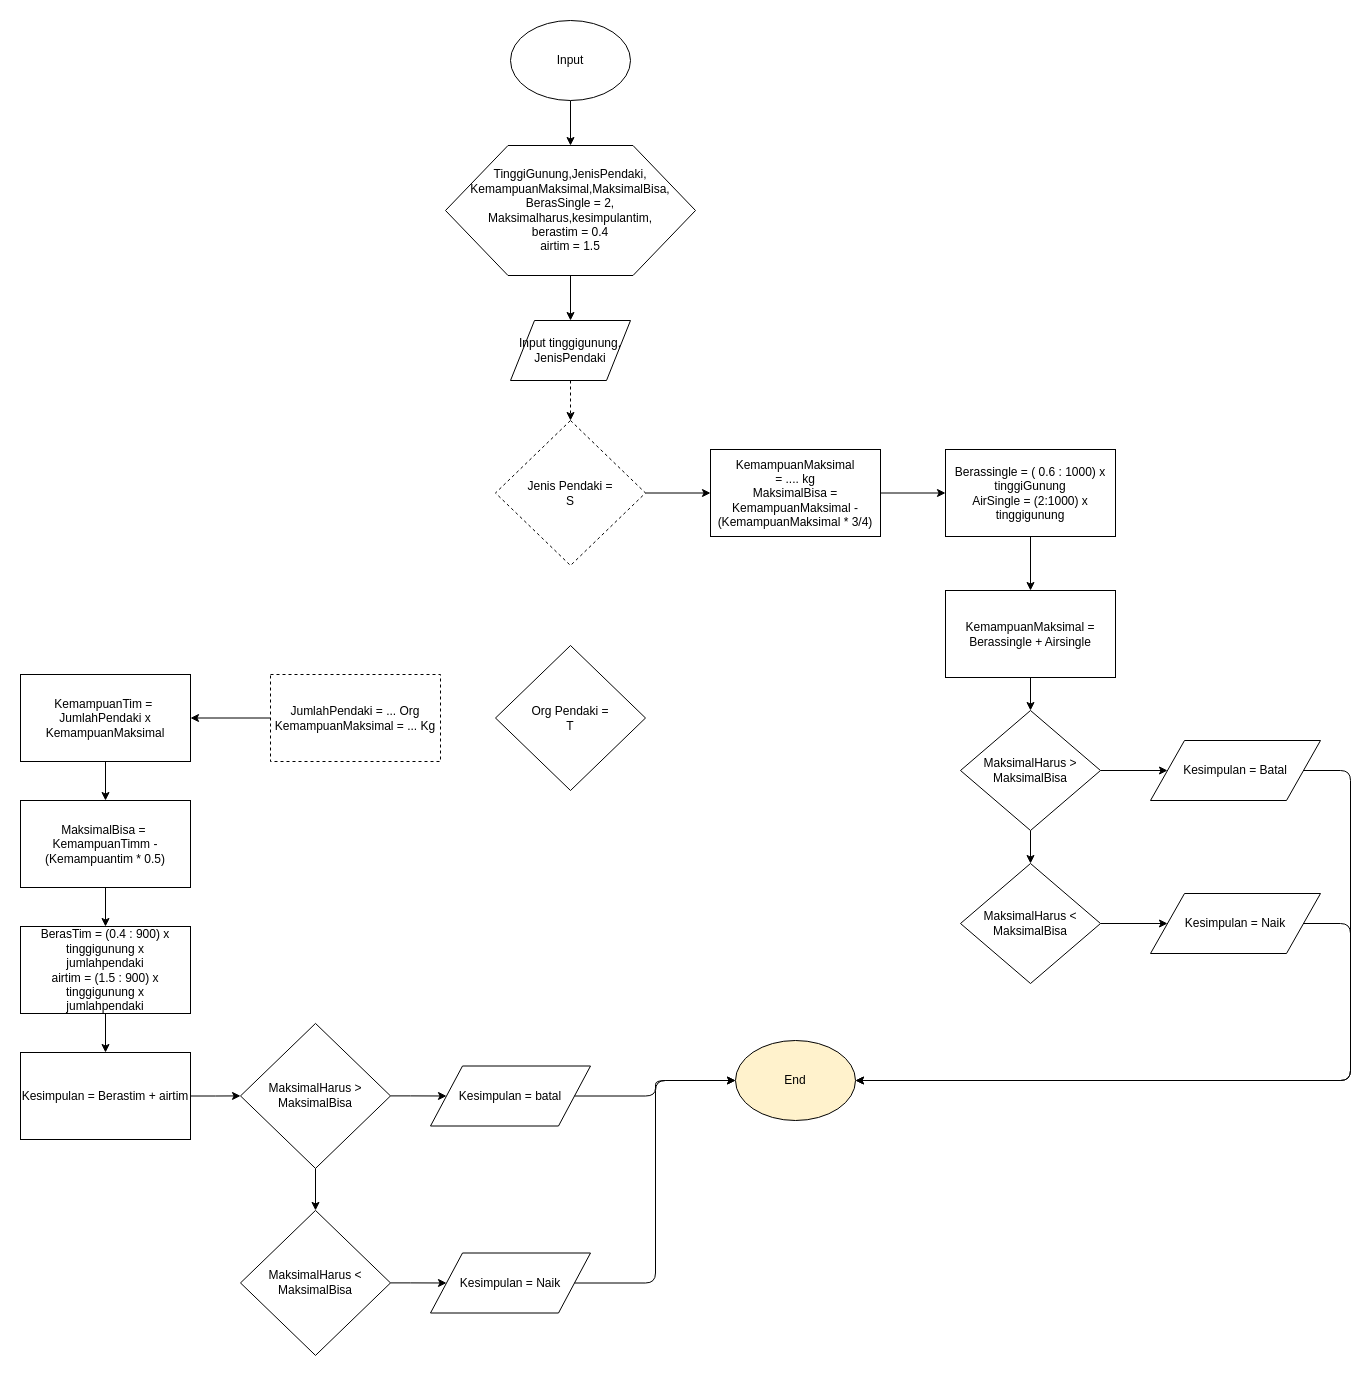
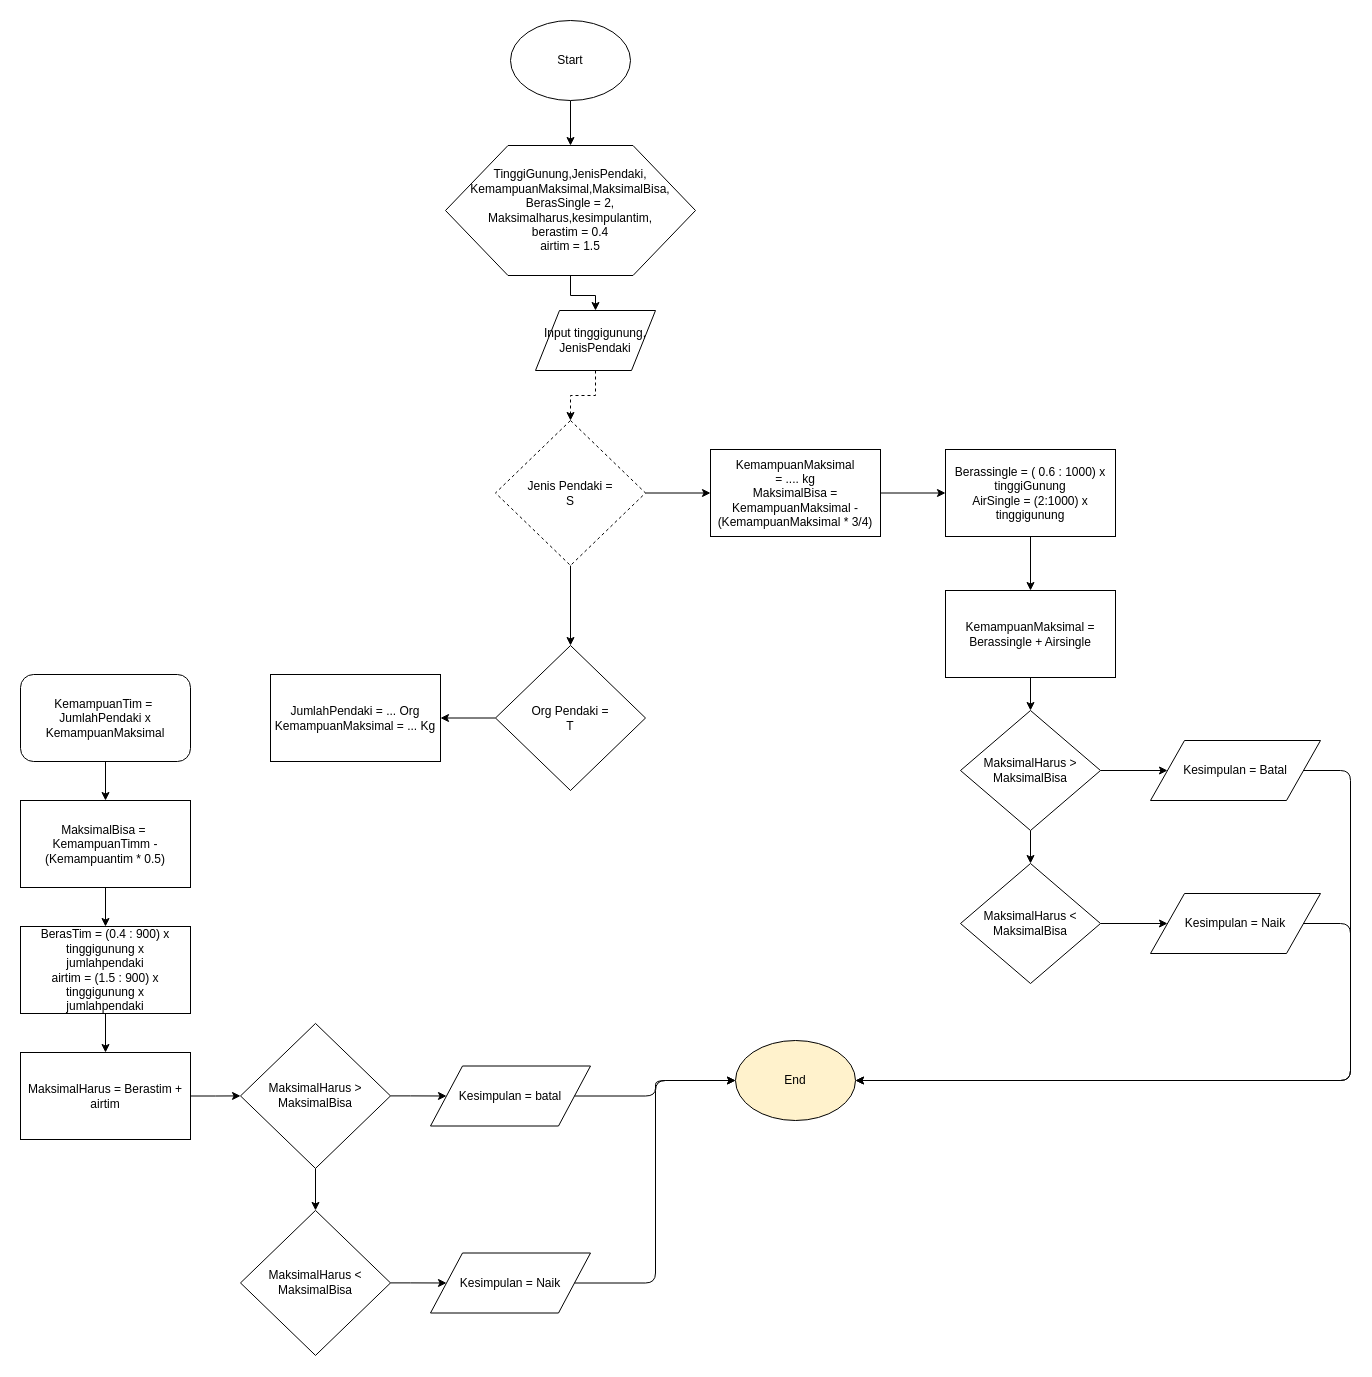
node "Input": label "Input" -> "Start"
node "Input tinggigunung, JenisPendaki": moved (571, 351) -> (596, 341)
edge "Jenis Pendaki = S" -> "Org Pendaki = T": added
node "KemampuanTim = JumlahPendaki x KemampuanMaksimal": shape rectangle -> rounded rectangle
edge "JumlahPendaki = ... Org KemampuanMaksimal = ... Kg" -> "KemampuanTim = JumlahPendaki x KemampuanMaksimal": removed
node "JumlahPendaki = ... Org KemampuanMaksimal = ... Kg": style dashed -> solid
edge "Org Pendaki = T" -> "JumlahPendaki = ... Org KemampuanMaksimal = ... Kg": added
node "Kesimpulan = Berastim + airtim": label "Kesimpulan = Berastim + airtim" -> "MaksimalHarus = Berastim + airtim"
